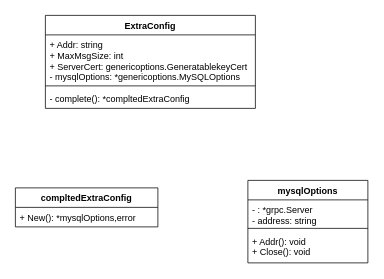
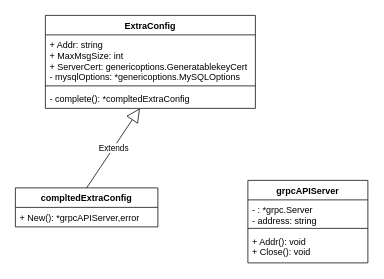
edge "compltedExtraConfig" -> "- complete(): *compltedExtraConfig": added, label "Extends"
node "mysqlOptions": label "mysqlOptions" -> "grpcAPIServer"
node "+ New(): *mysqlOptions,error": label "+ New(): *mysqlOptions,error" -> "+ New(): *grpcAPIServer,error"
